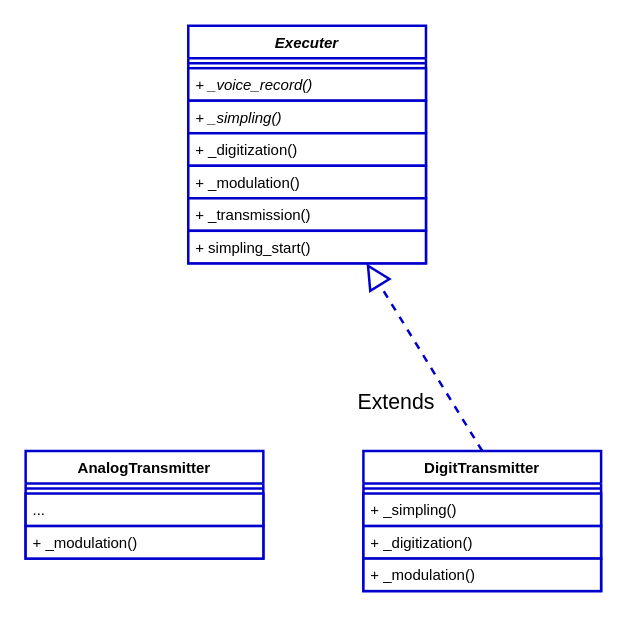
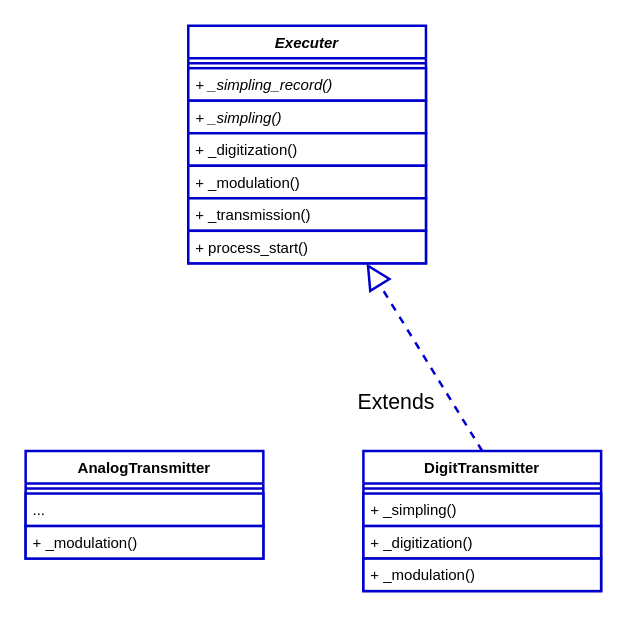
node "+ _voice_record()": label "+ _voice_record()" -> "+ _simpling_record()"
node "+ simpling_start()": label "+ simpling_start()" -> "+ process_start()"
